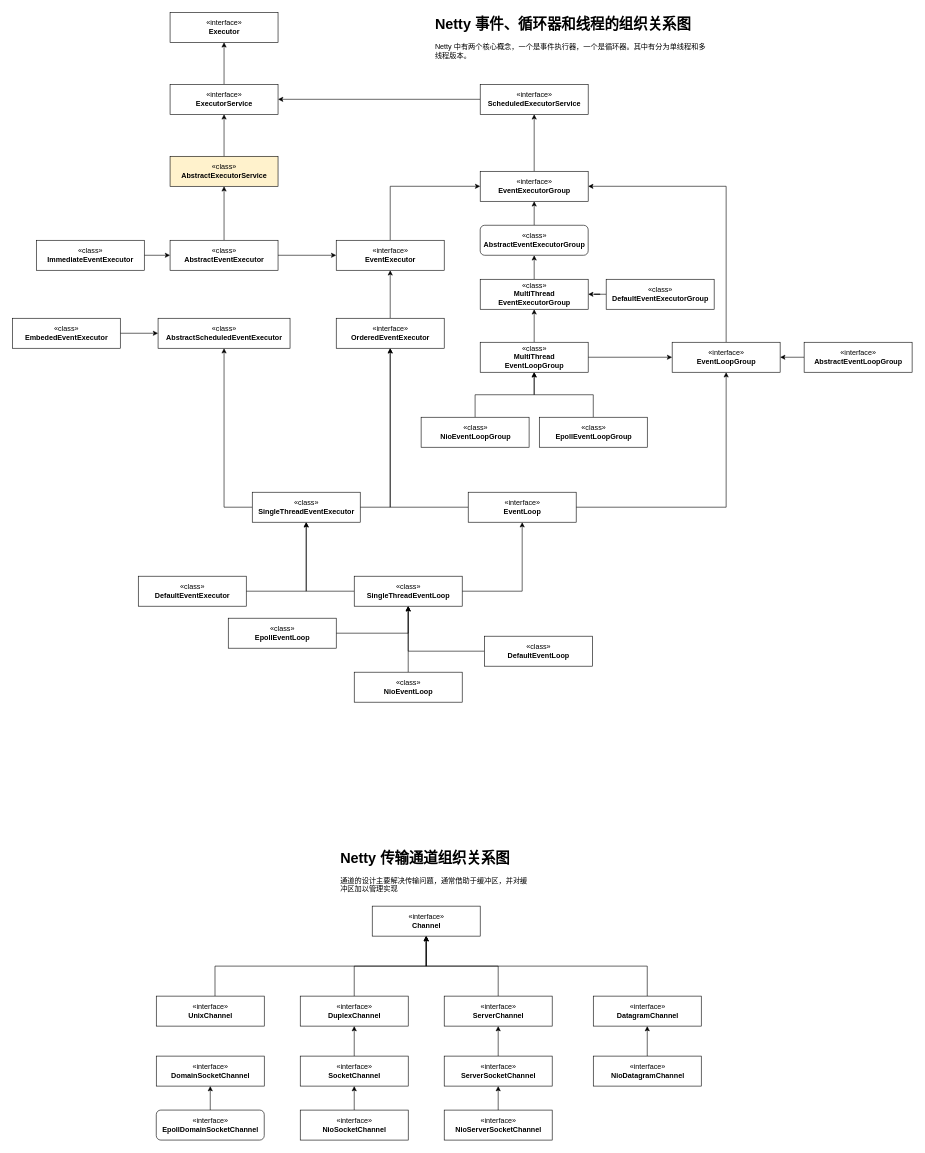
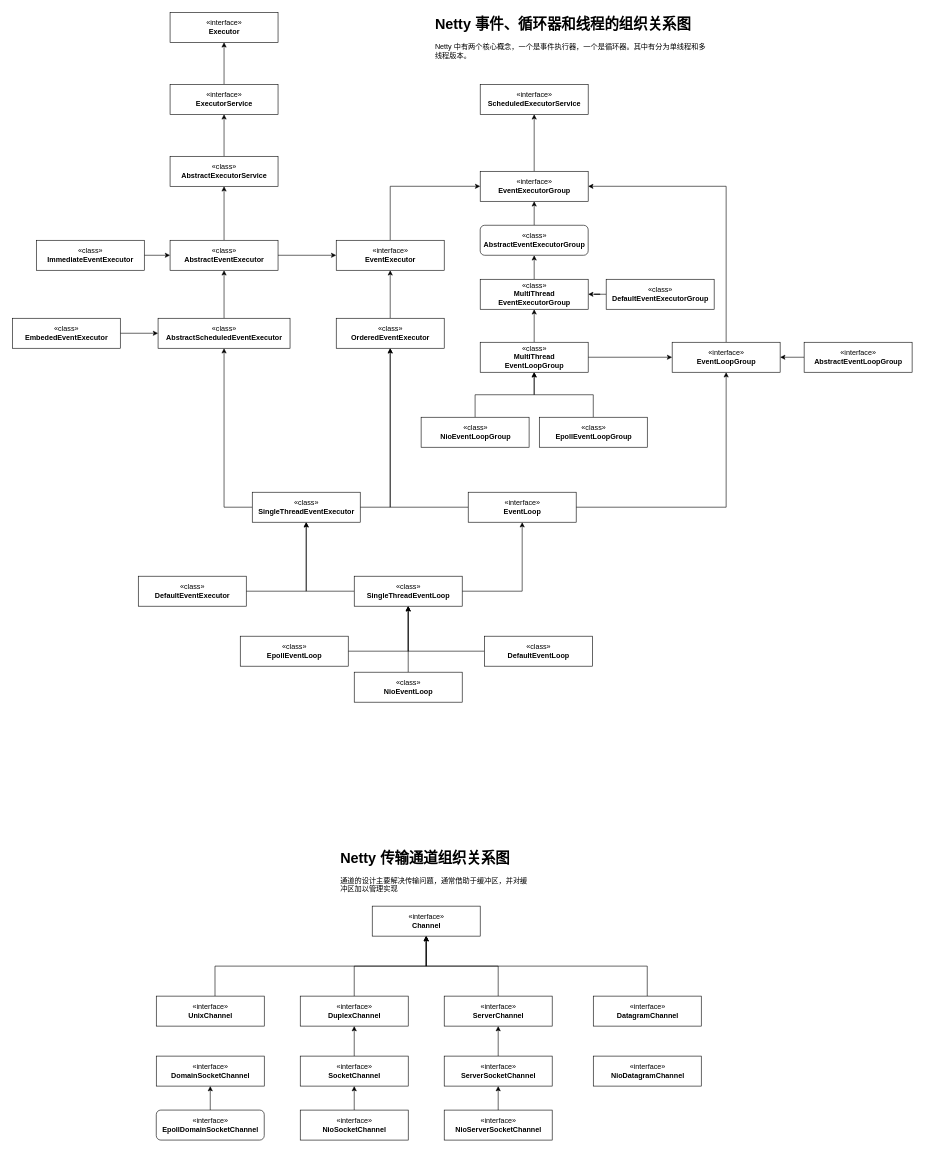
edge "«interface» ScheduledExecutorService" -> "«interface» ExecutorService": removed
node "«class» AbstractExecutorService": fillcolor #fff2cc -> #ffffff
edge "«class» AbstractScheduledEventExecutor" -> "«class» AbstractEventExecutor": added
node "«interface» OrderedEventExecutor": label "«interface» OrderedEventExecutor" -> "«class» OrderedEventExecutor"
node "«class» EpollEventLoop": moved (282, 633) -> (294, 651)
edge "«interface» NioDatagramChannel" -> "«interface» DatagramChannel": removed
